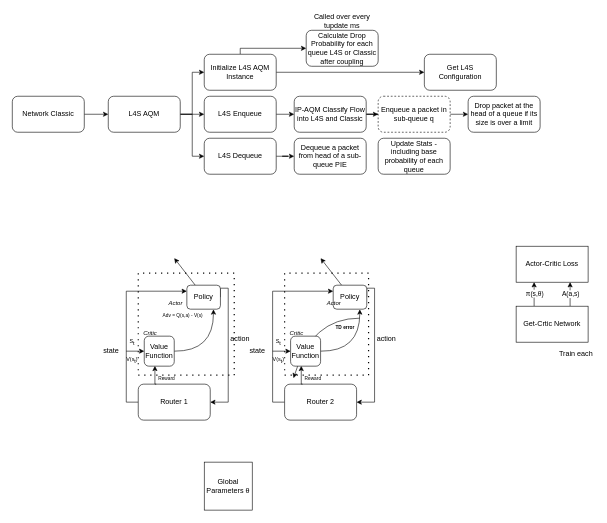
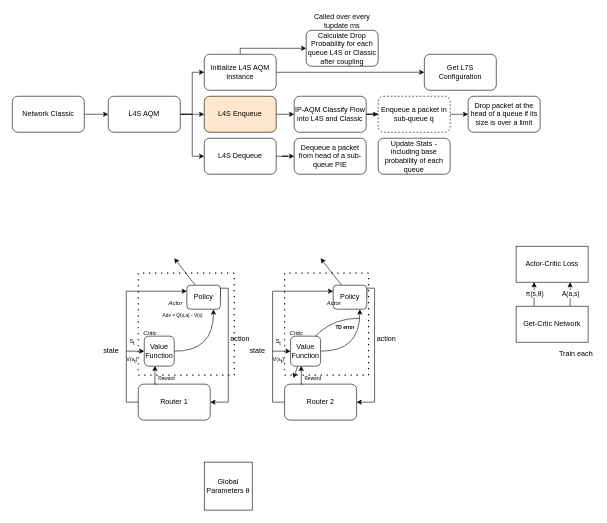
node "Get L4S Configuration": label "Get L4S Configuration" -> "Get L7S Configuration"
node "L4S Enqueue": fillcolor #ffffff -> #ffe6cc
